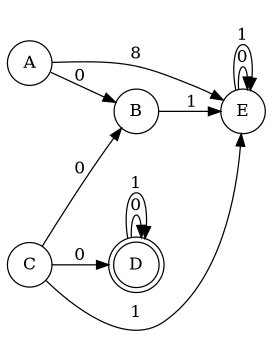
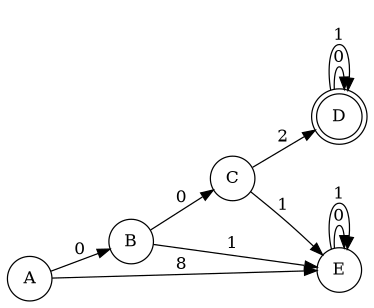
edge "C" -> "B": reversed
edge "C" -> "D": label "0" -> "2"
